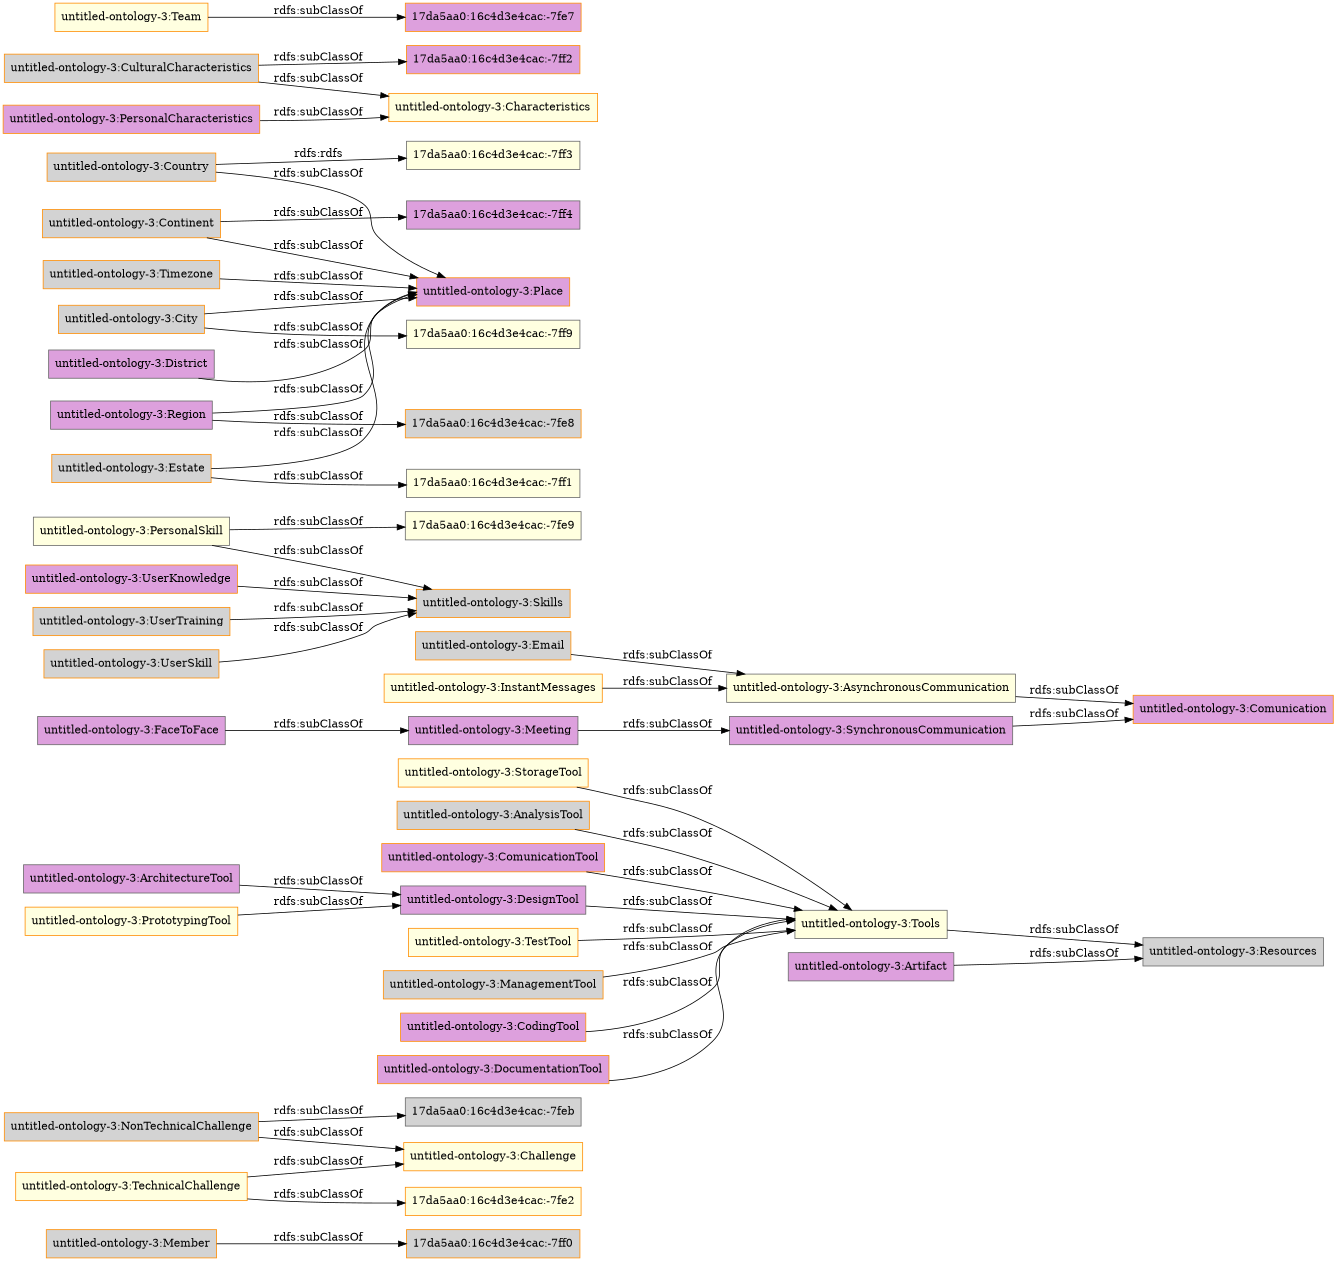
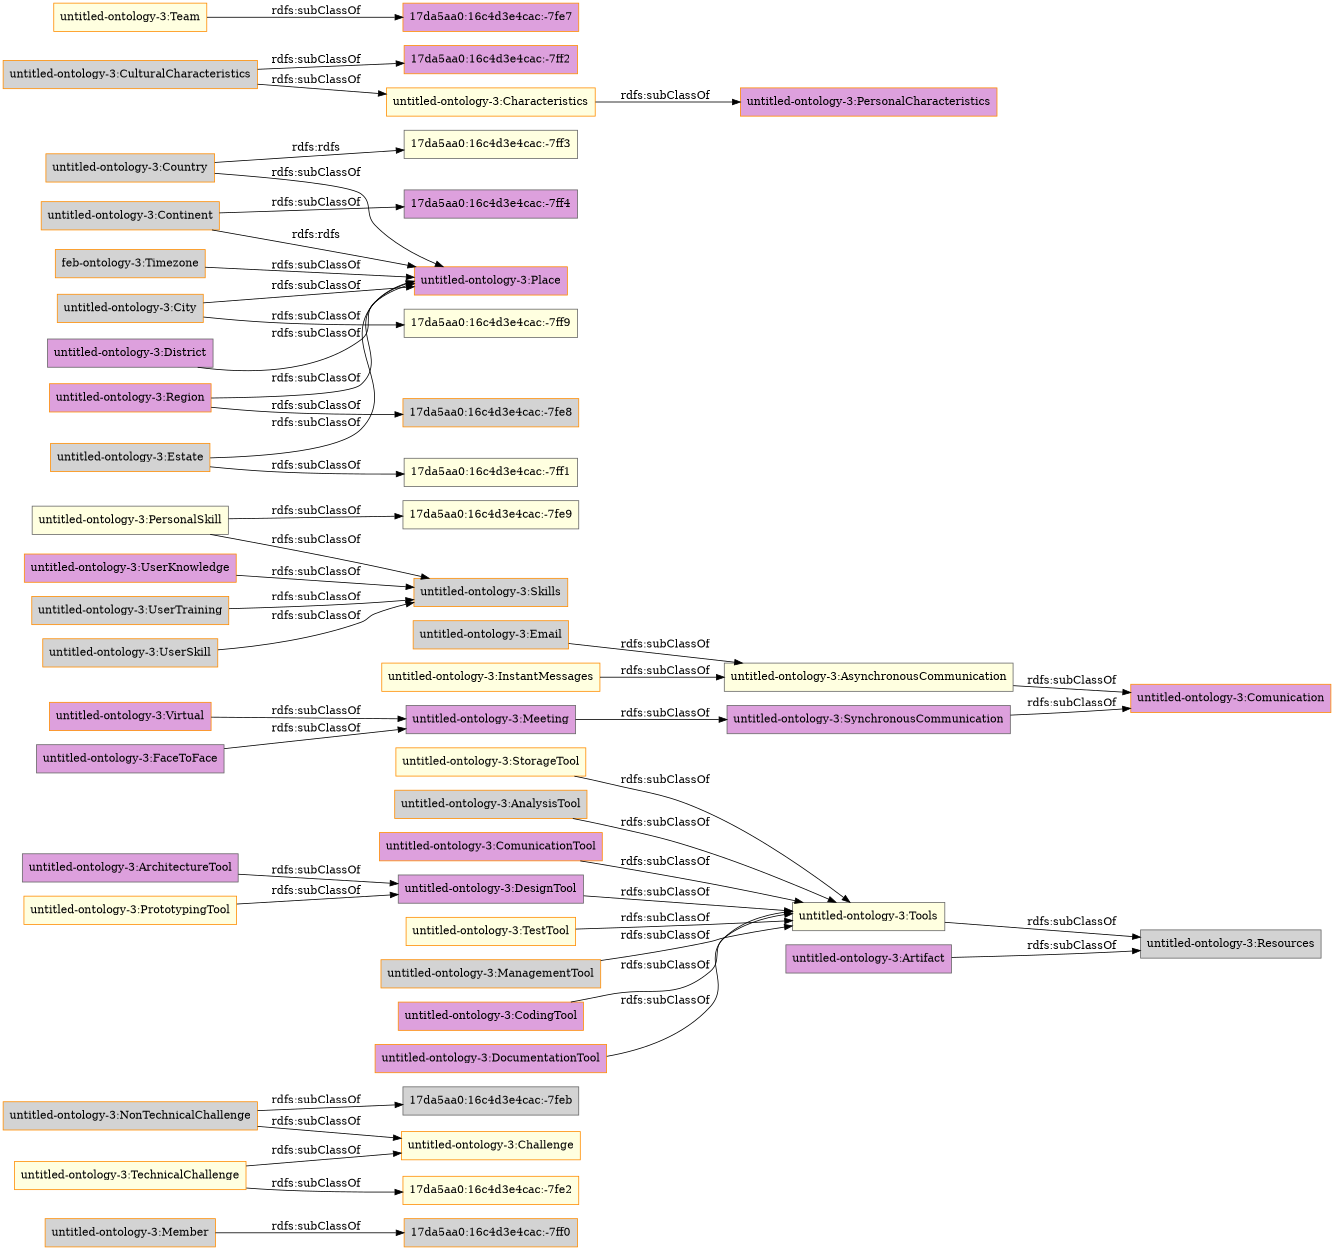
edge "untitled-ontology-3:PersonalCharacteristics" -> "untitled-ontology-3:Characteristics": reversed
edge "untitled-ontology-3:Continent" -> "untitled-ontology-3:Place": label "rdfs:subClassOf" -> "rdfs:rdfs"
node "untitled-ontology-3:Timezone": label "untitled-ontology-3:Timezone" -> "feb-ontology-3:Timezone"
node "untitled-ontology-3:Region": color gray40 -> darkorange
node "untitled-ontology-3:Virtual": added
